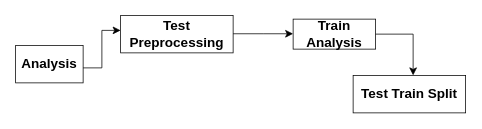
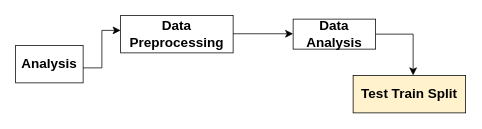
node "Test Preprocessing": label "Test Preprocessing" -> "Data Preprocessing"
node "Train Analysis": label "Train Analysis" -> "Data Analysis"
node "Test Train Split": fillcolor #ffffff -> #fff2cc
